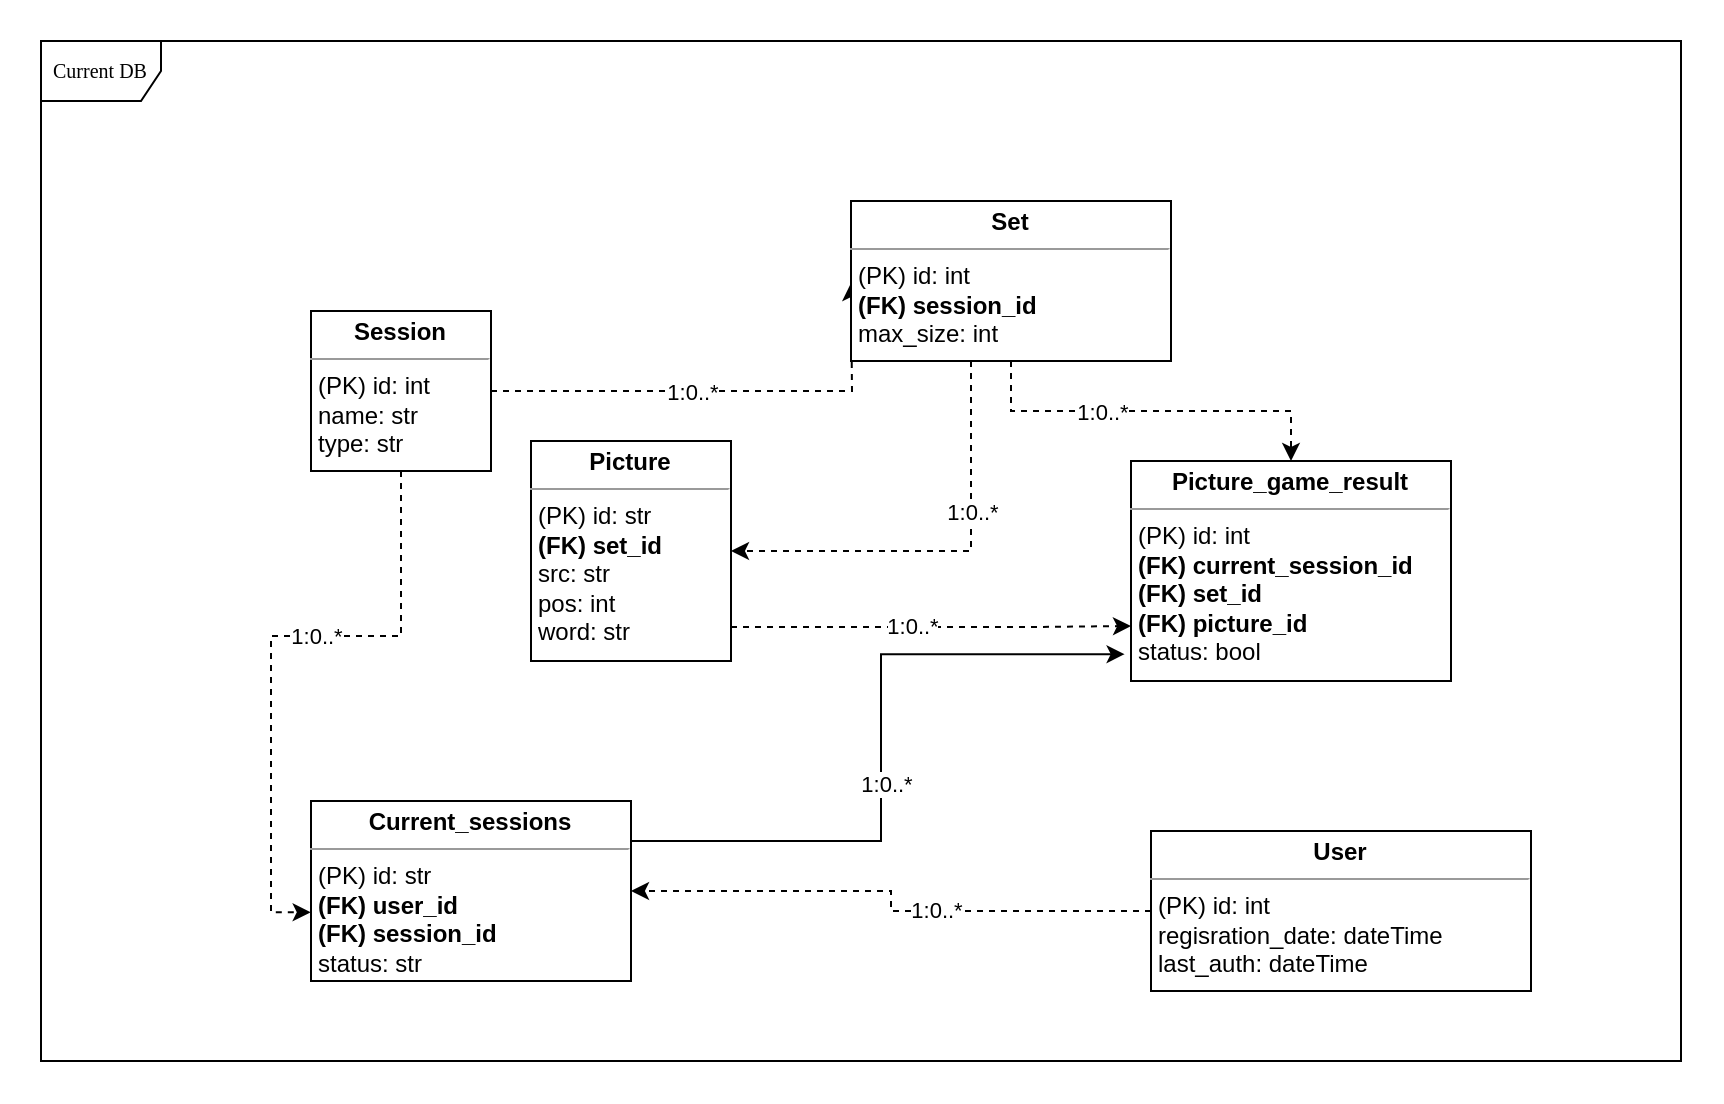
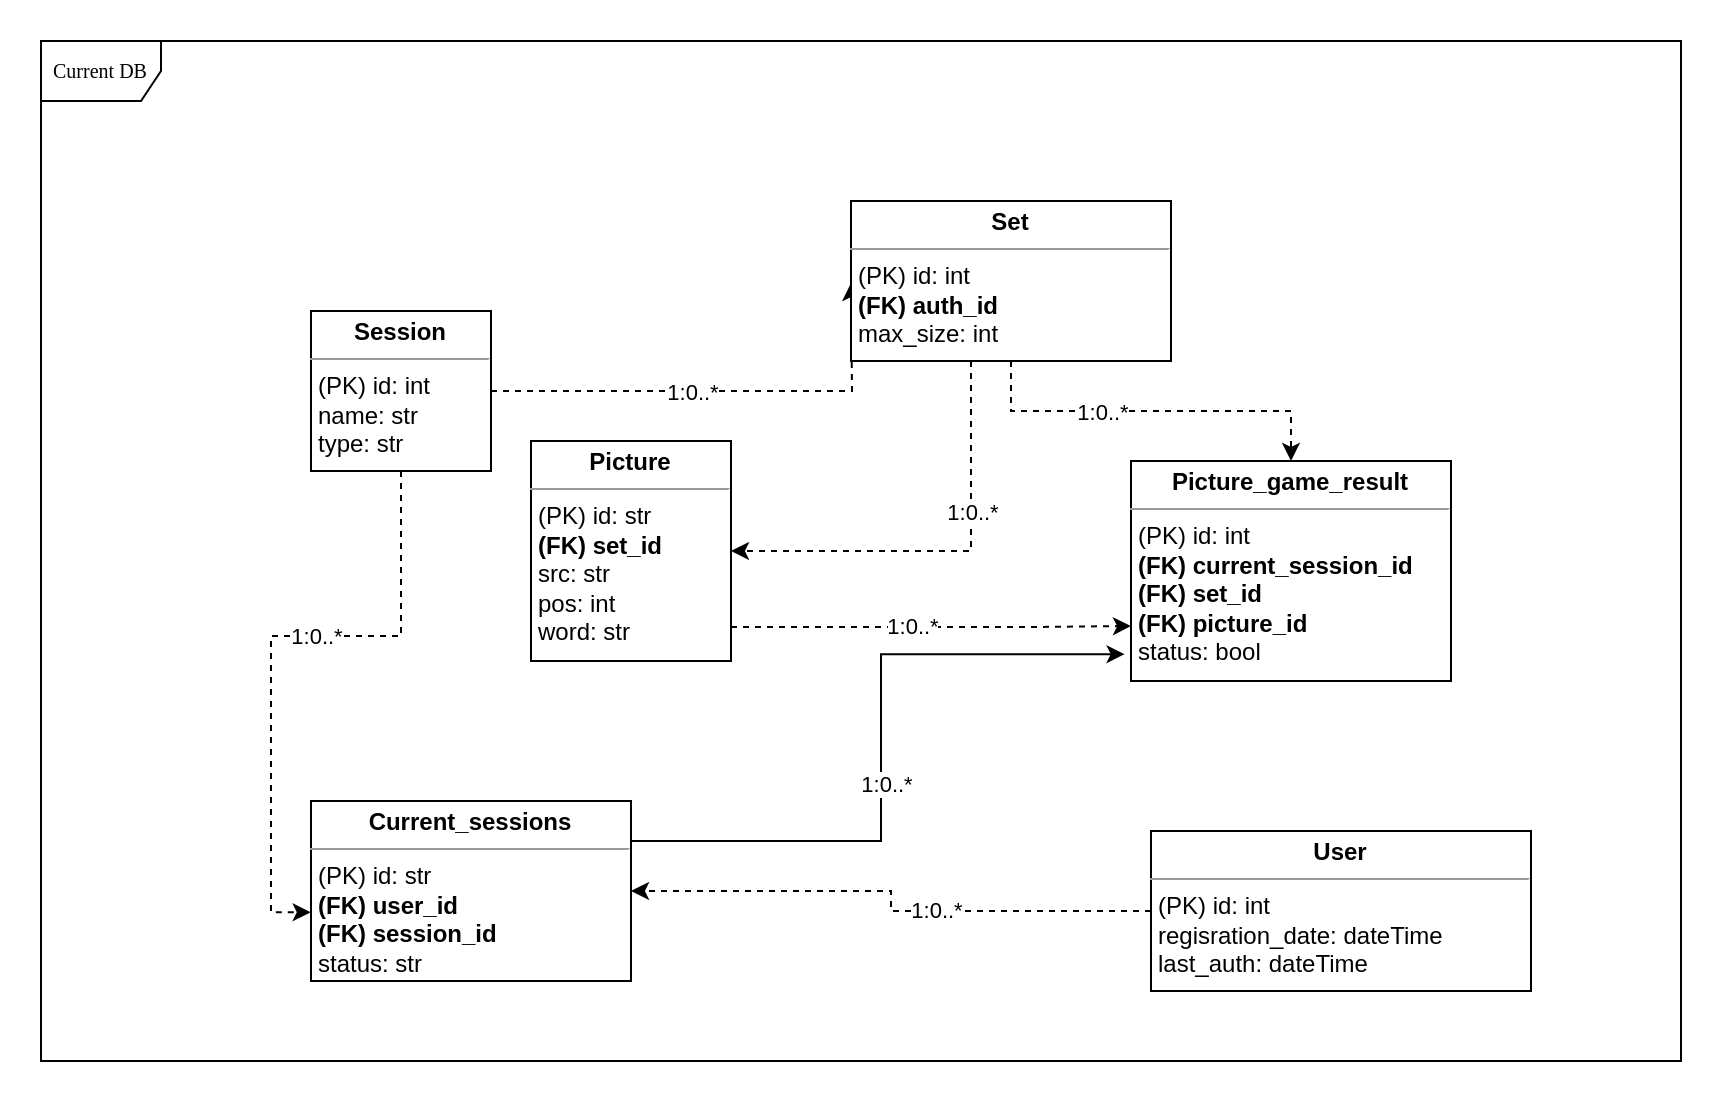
node "Set (PK) id: int (FK) session_id max_size: int": label "Set (PK) id: int (FK) session_id max_size: int" -> "Set (PK) id: int (FK) auth_id max_size: int"
